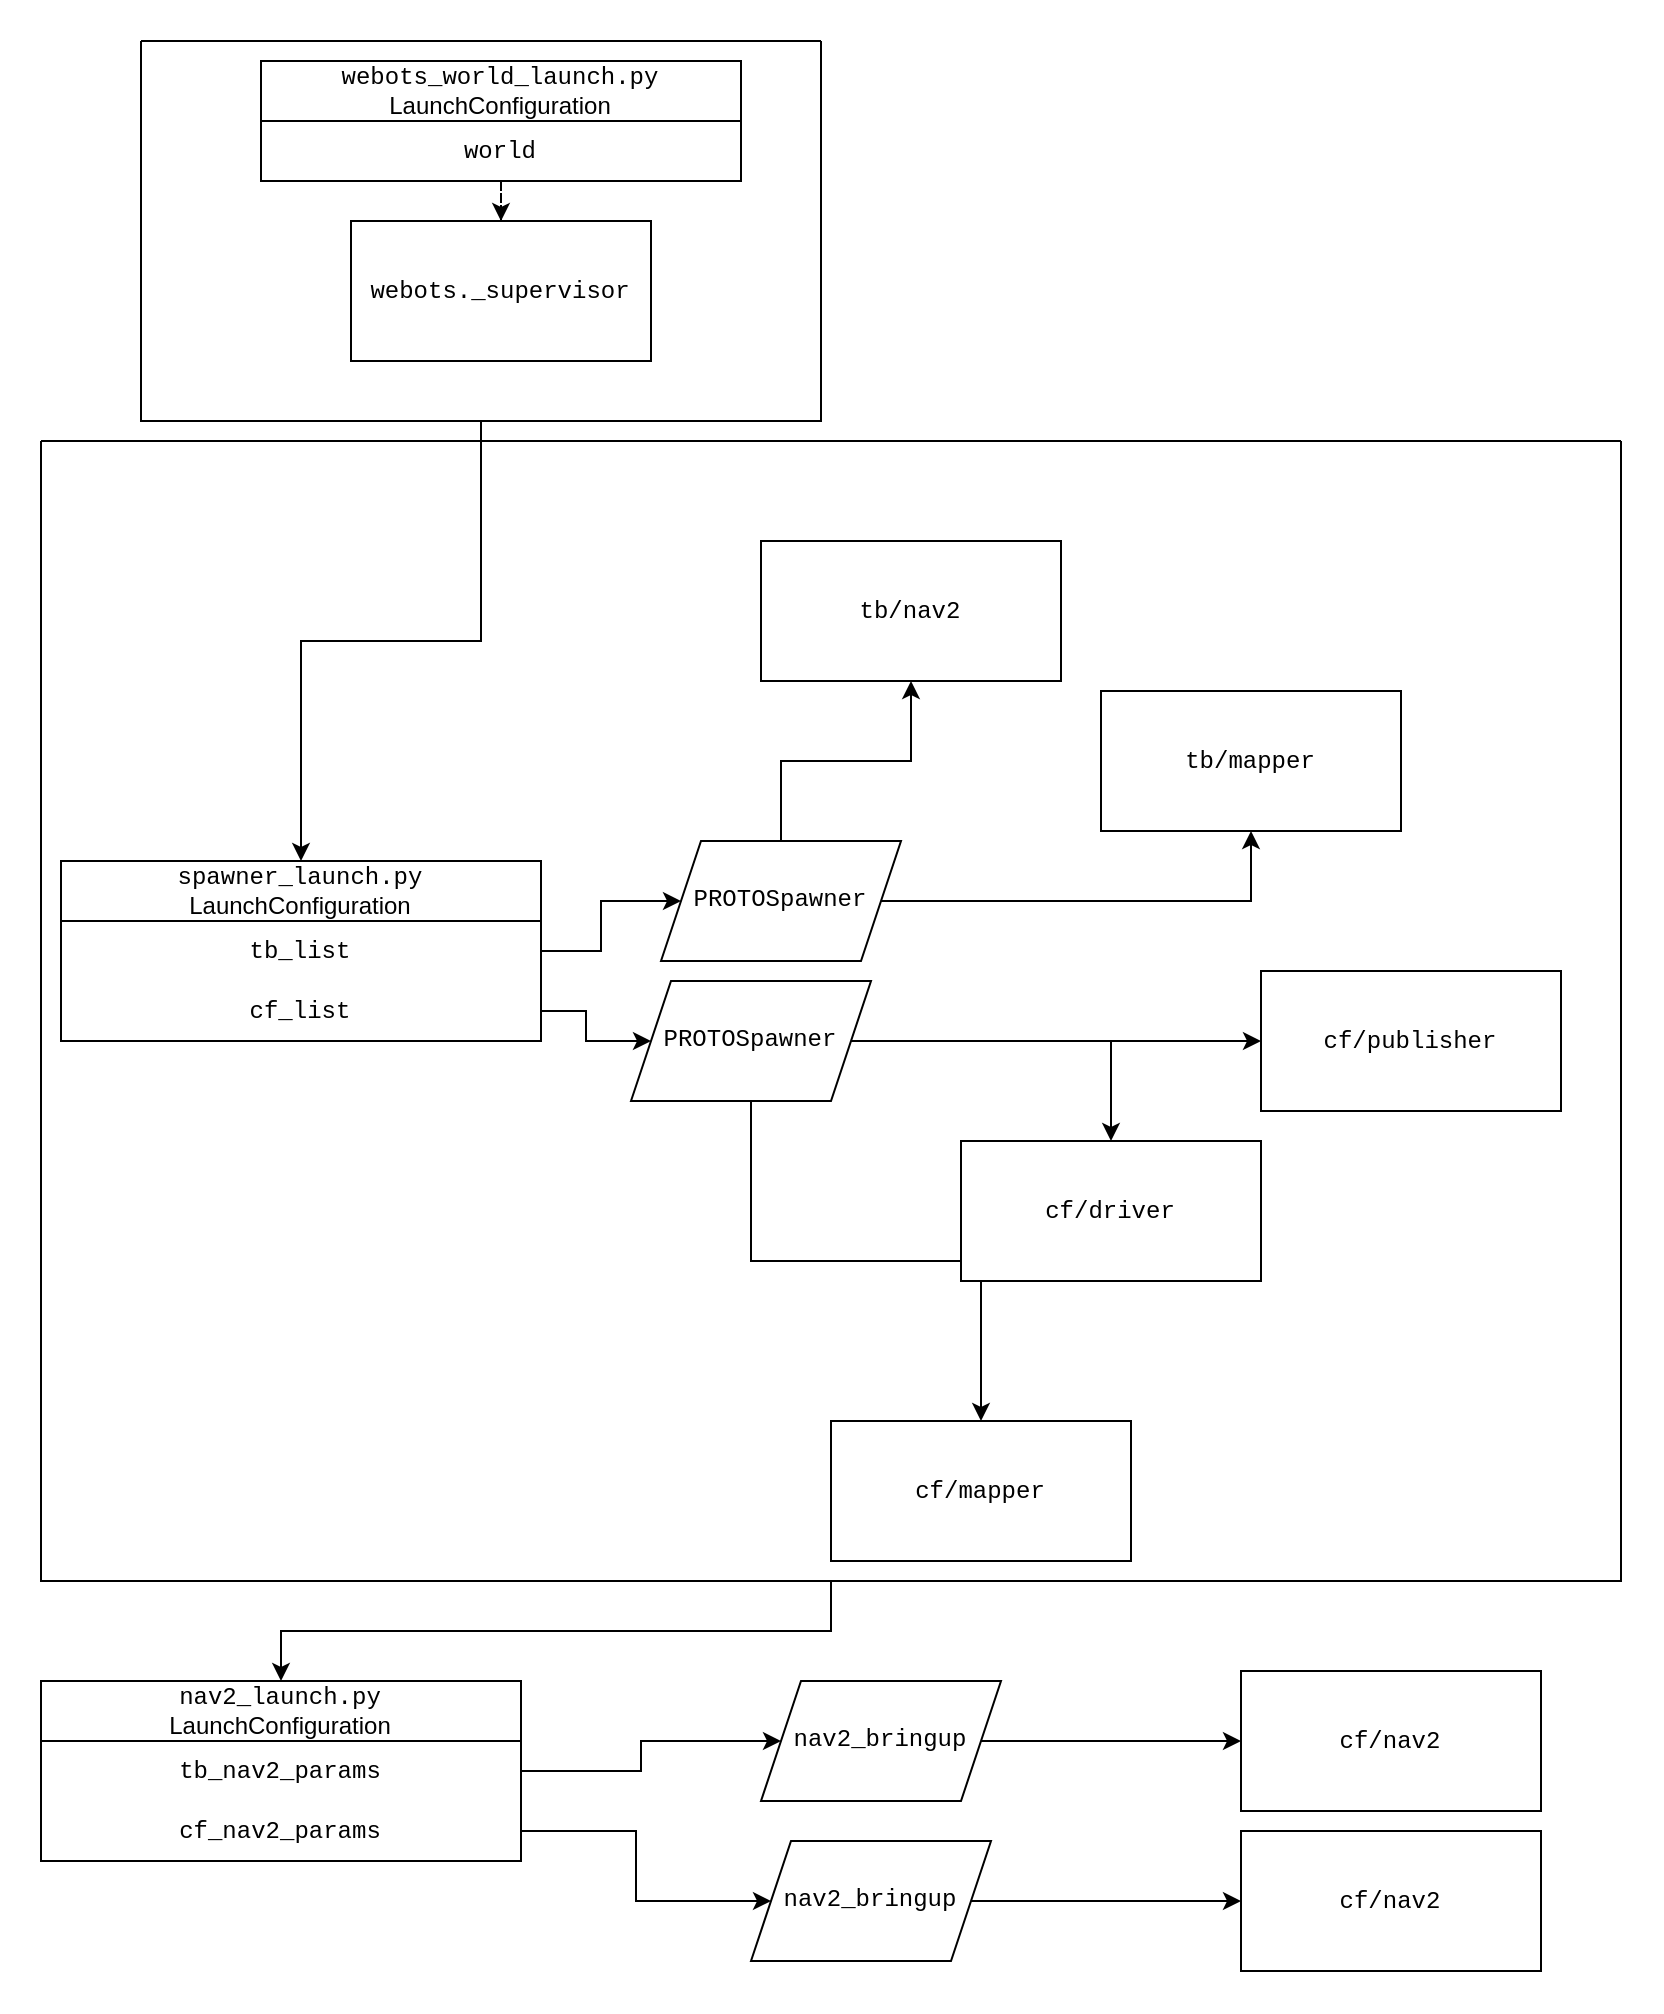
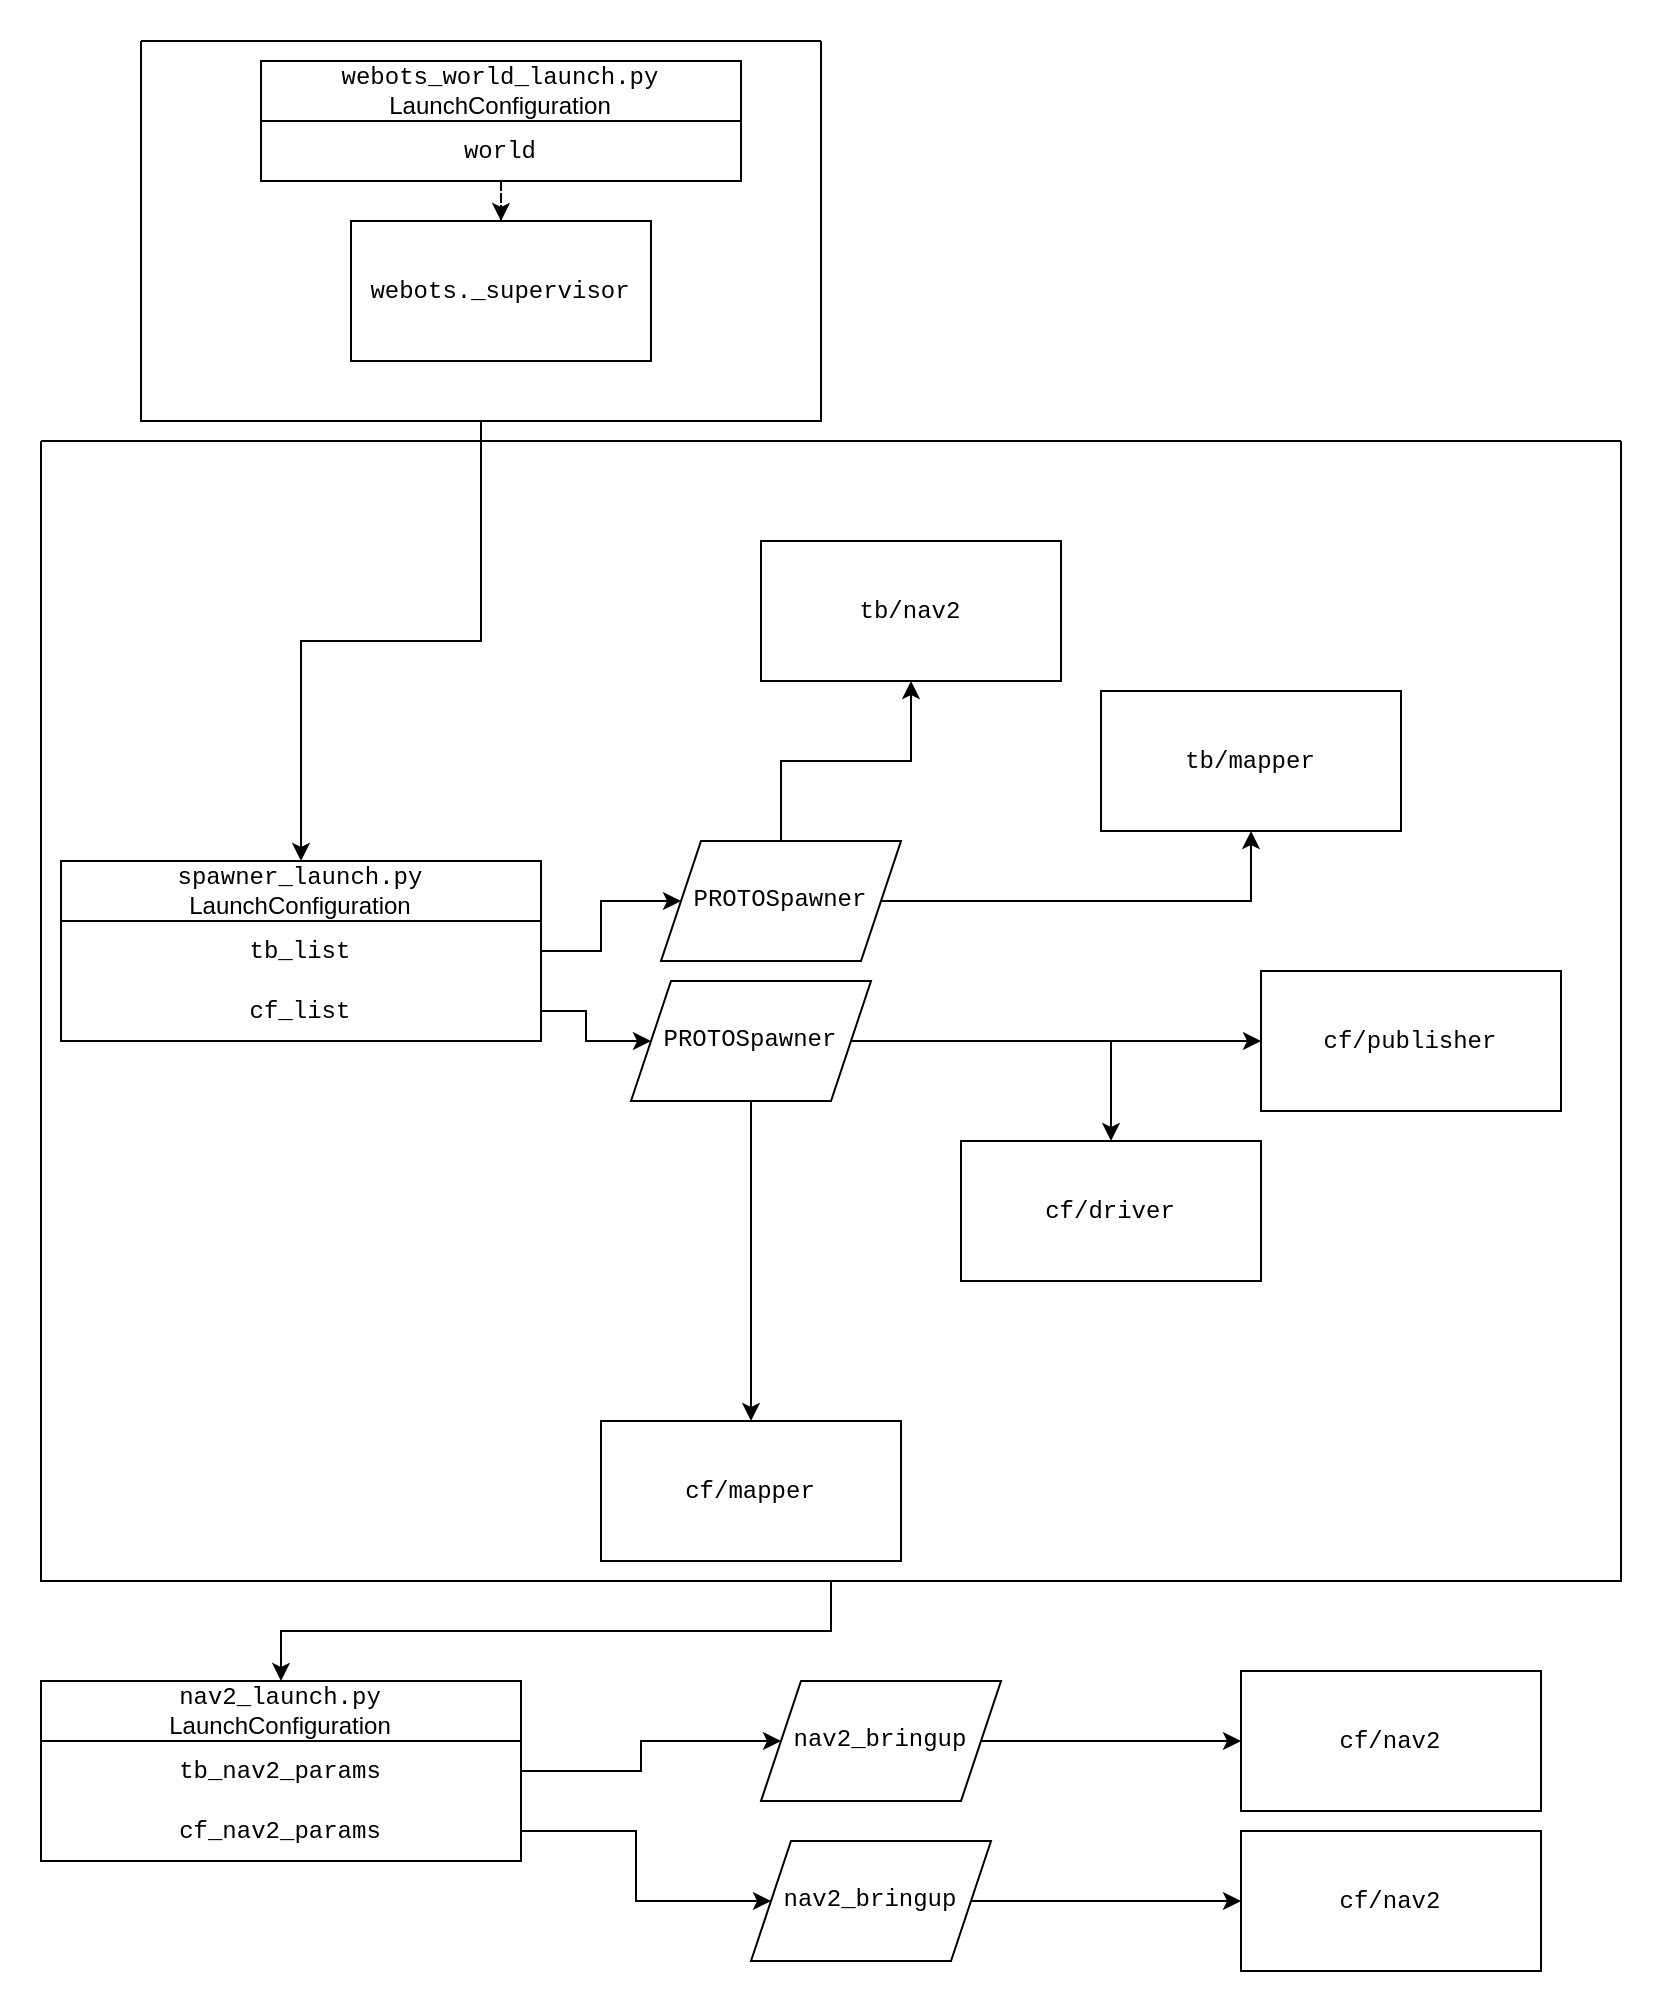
node "cf/mapper": moved (981, 1491) -> (751, 1491)
